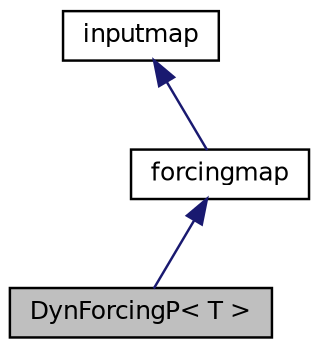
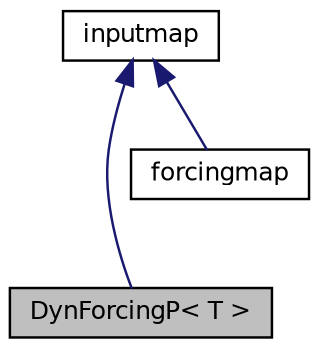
edge "DynForcingP< T >" -> "forcingmap": now "DynForcingP< T >" -> "inputmap"
